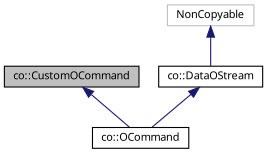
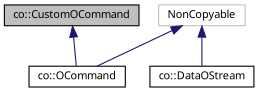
edge "co::OCommand" -> "co::DataOStream": now "co::OCommand" -> "NonCopyable"
